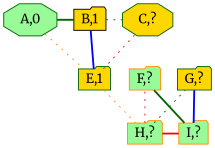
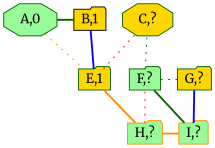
edge "B,1" -- "C,?": now "F,?" -- "C,?"
node "F,?": color darkorange -> darkgreen
edge "G,?" -- "H,?": now "G,?" -- "F,?"
edge "E,1" -- "H,?": style dotted -> bold
edge "H,?" -- "I,?": color red -> darkorange
